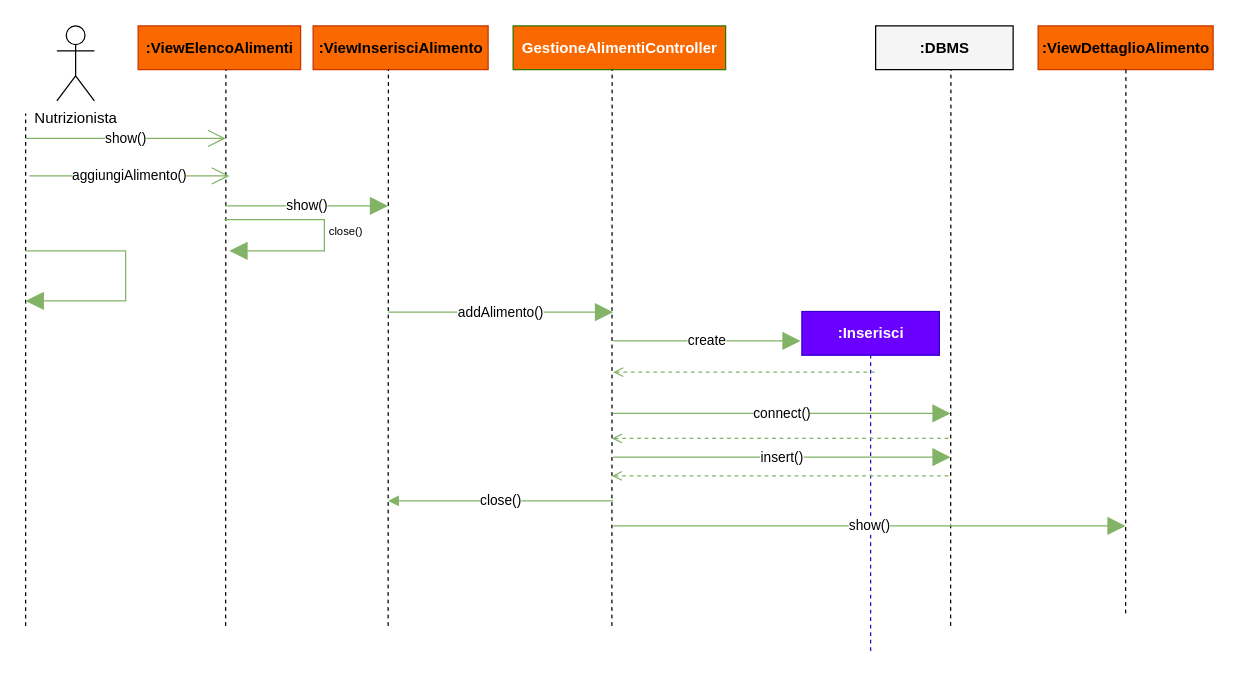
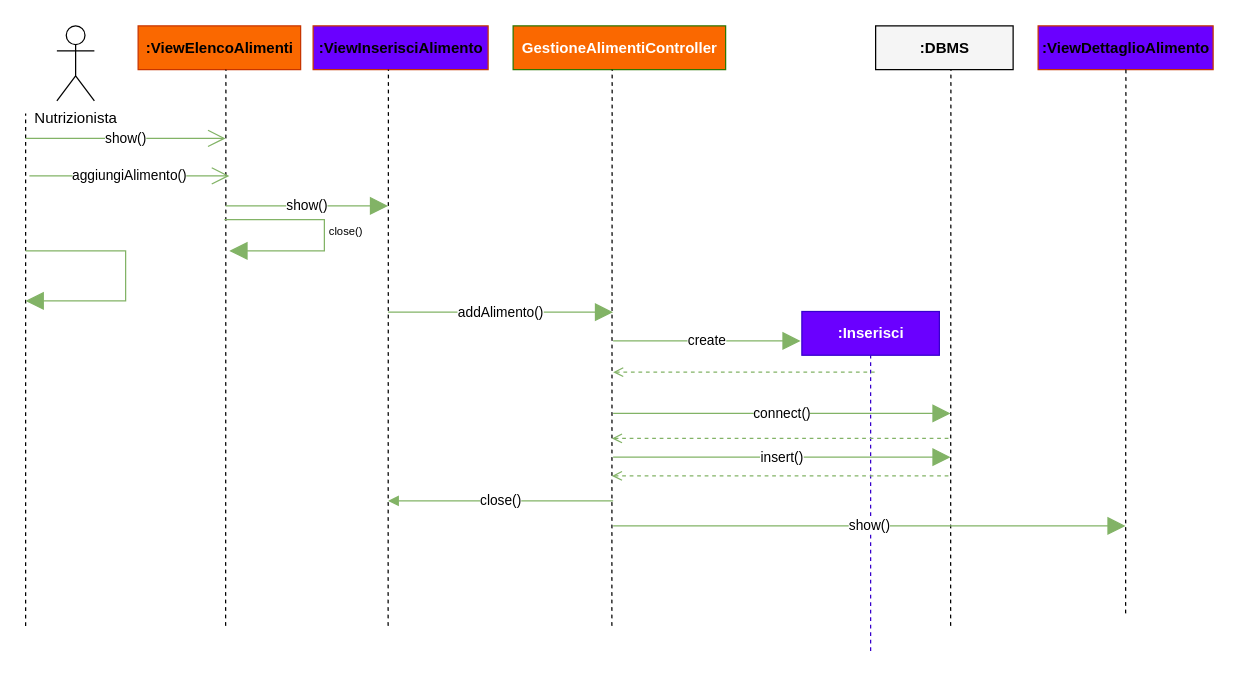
node ":ViewInserisciAlimento": fillcolor #fa6800 -> #6a00ff
node ":ViewDettaglioAlimento": fillcolor #fa6800 -> #6a00ff
